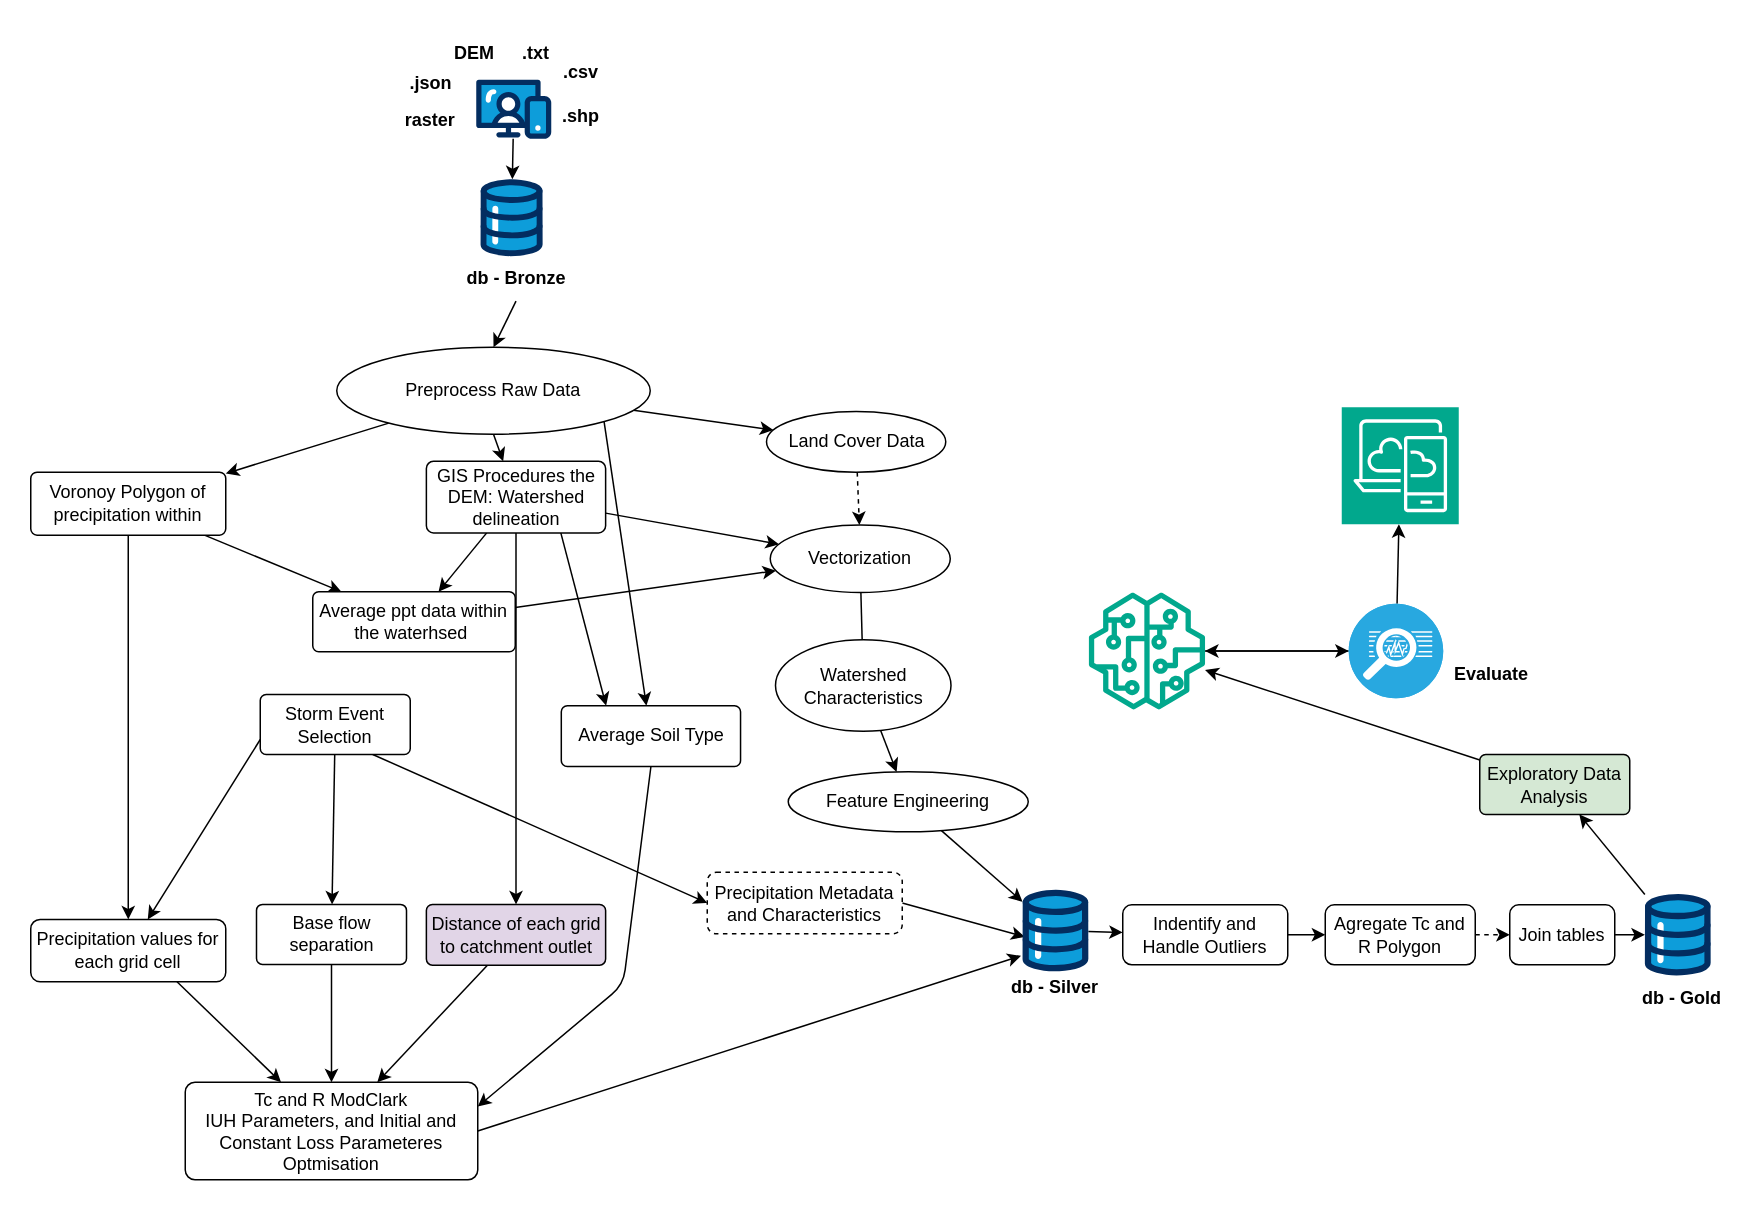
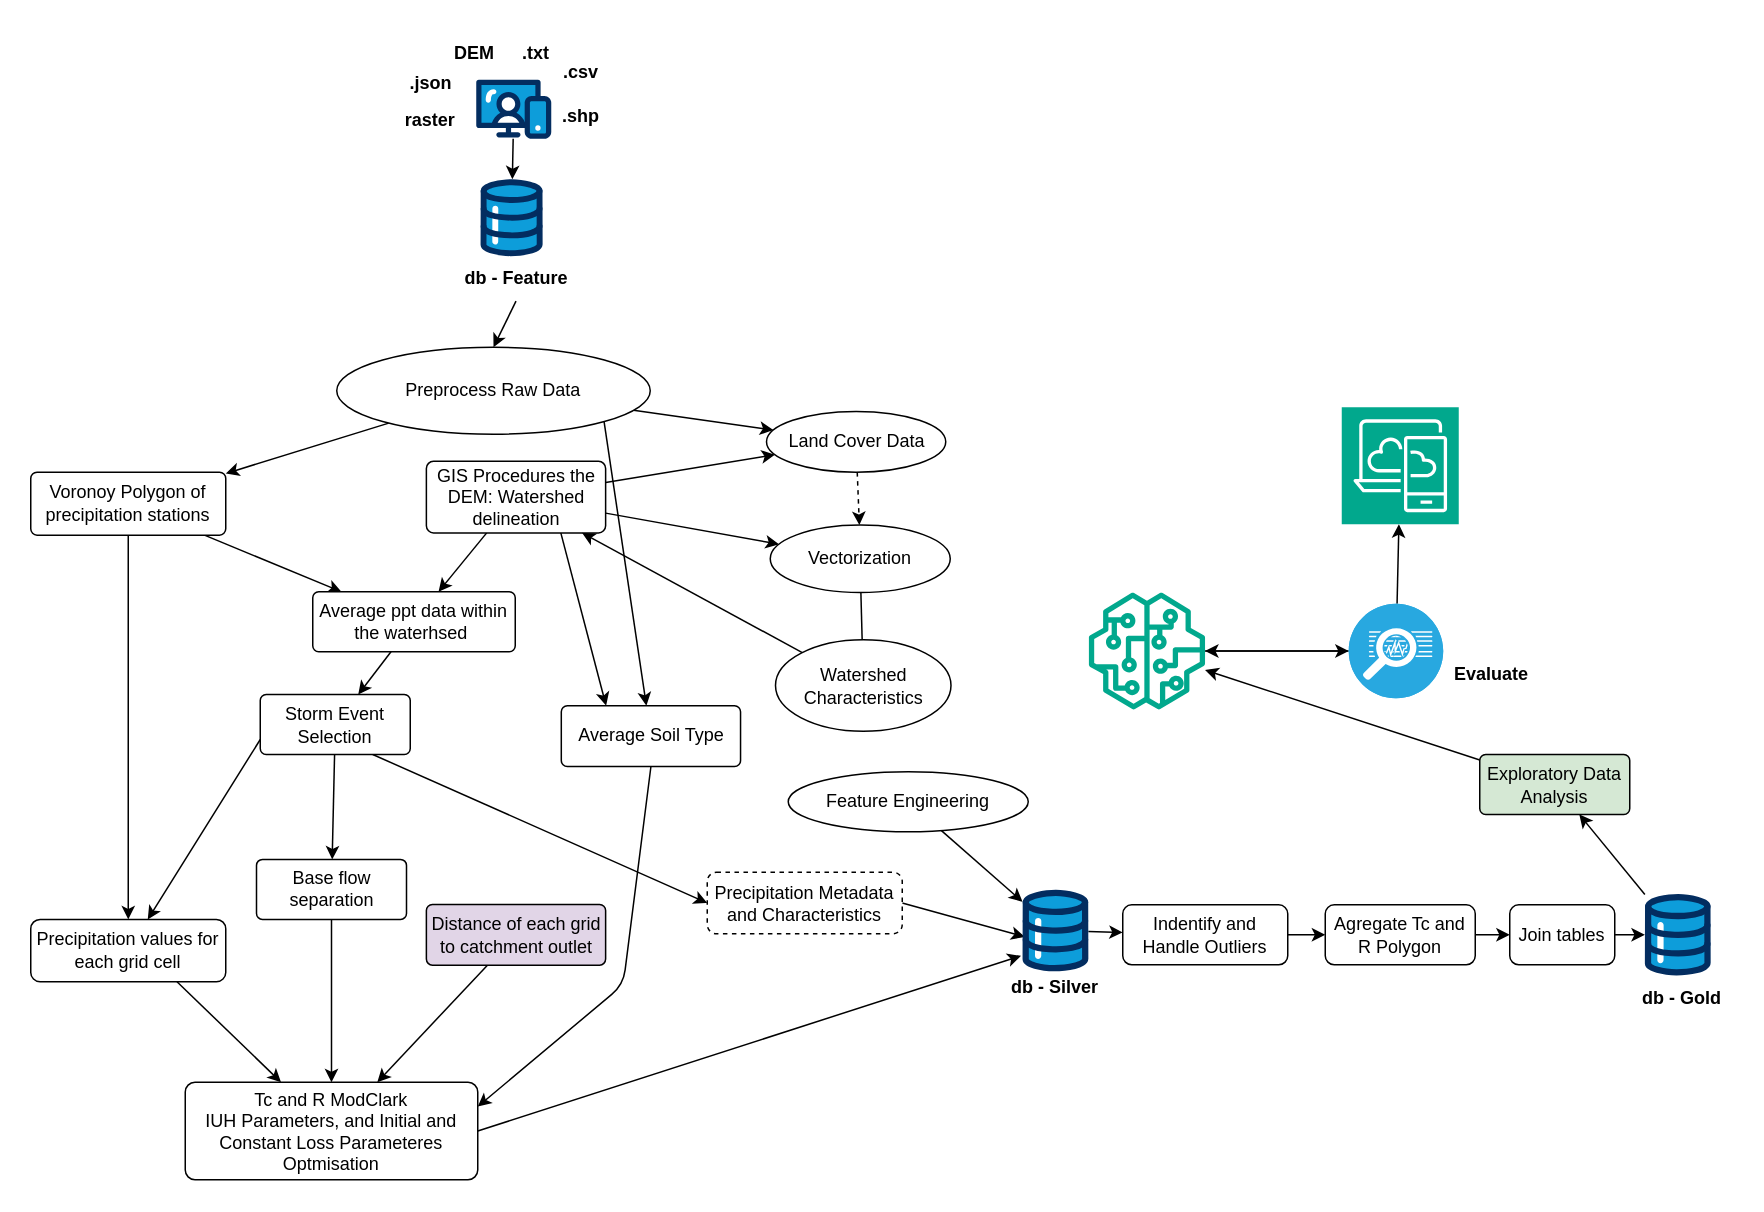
node "db - Bronze": label "db - Bronze" -> "db - Feature"
edge "Preprocess Raw Data" -> "GIS Procedures the DEM: Watershed delineation": removed
node "Voronoy Polygon of precipitation within": label "Voronoy Polygon of precipitation within" -> "Voronoy Polygon of precipitation stations"
edge "Average ppt data within the waterhsed" -> "Vectorization": now "Average ppt data within the waterhsed" -> "Storm Event Selection"
edge "GIS Procedures the DEM: Watershed delineation" -> "Distance of each grid to catchment outlet": now "GIS Procedures the DEM: Watershed delineation" -> "Land Cover Data"
edge "Watershed Characteristics" -> "Feature Engineering": now "Watershed Characteristics" -> "GIS Procedures the DEM: Watershed delineation"
node "Base flow separation": moved (332, 934) -> (332, 889)
edge "Agregate Tc and R Polygon" -> "Join tables": style dashed -> solid
